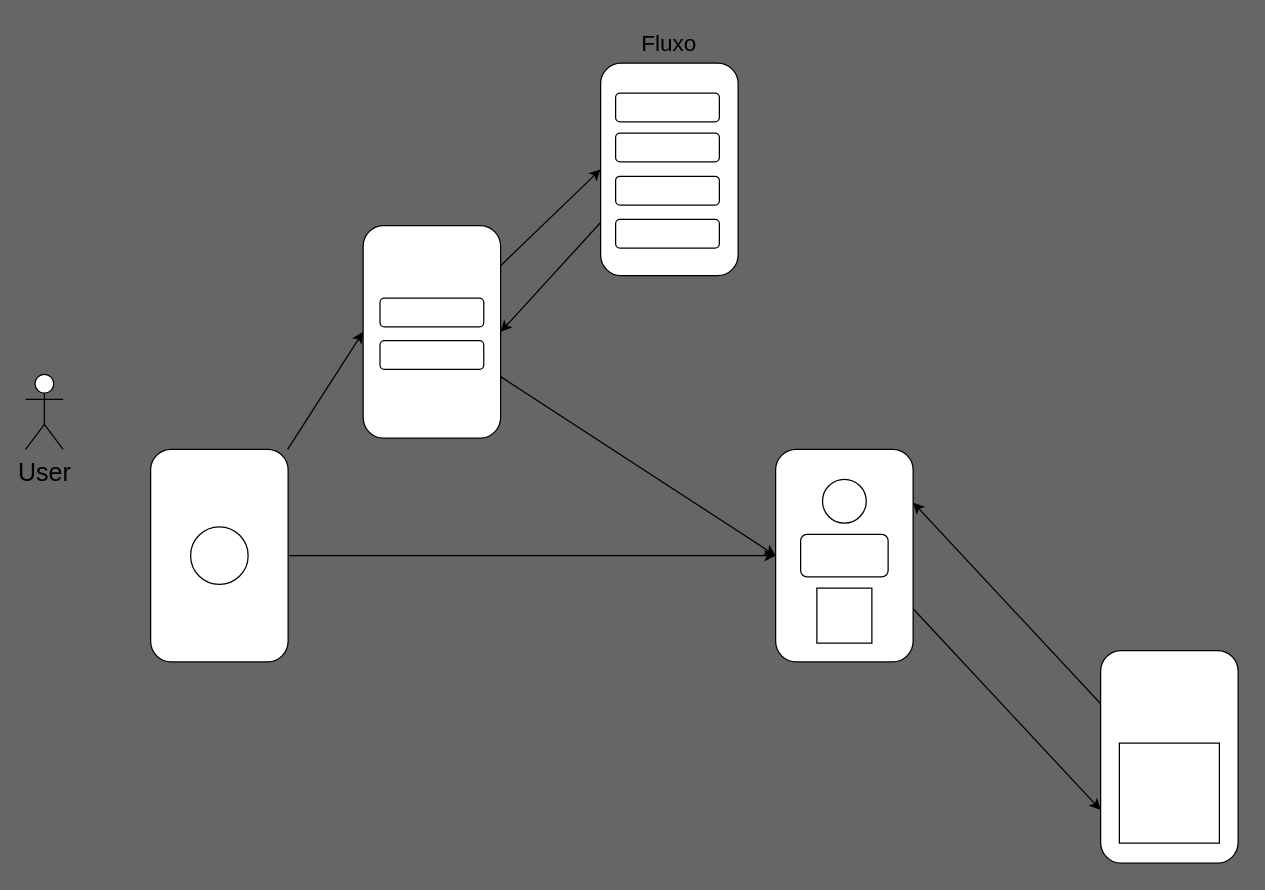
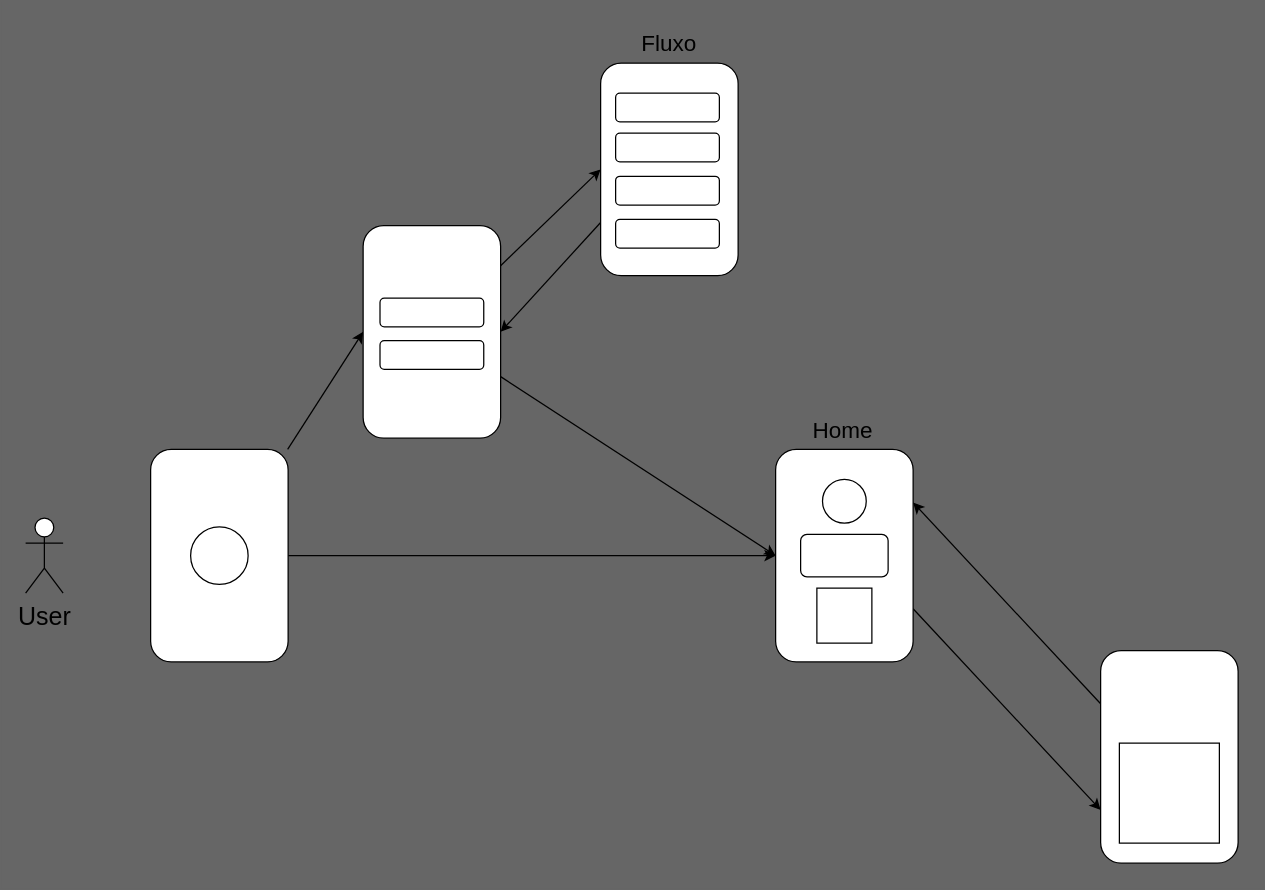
node "User": moved (44, 412) -> (44, 556)
node "Home": added
